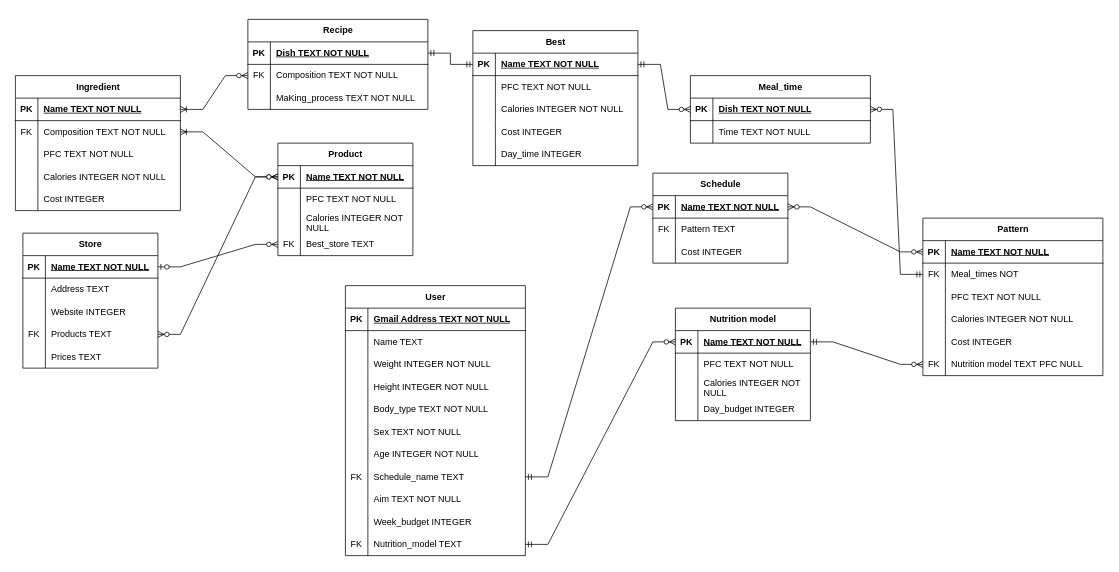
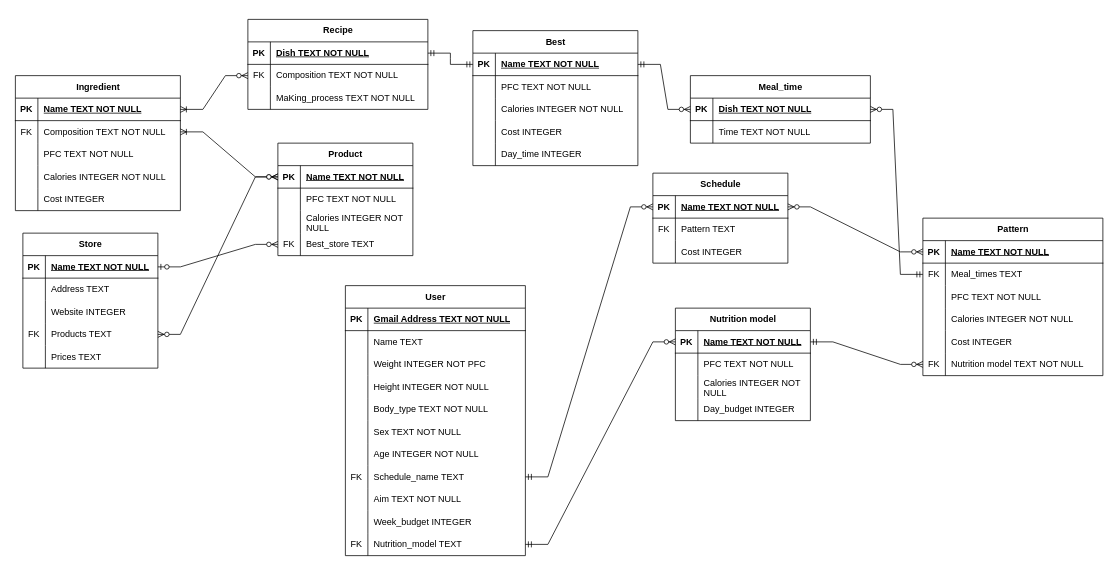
node "Meal_times NOT": label "Meal_times NOT" -> "Meal_times TEXT"
node "Weight INTEGER NOT NULL": label "Weight INTEGER NOT NULL" -> "Weight INTEGER NOT PFC"
node "Nutrition model TEXT PFC NULL": label "Nutrition model TEXT PFC NULL" -> "Nutrition model TEXT NOT NULL"
